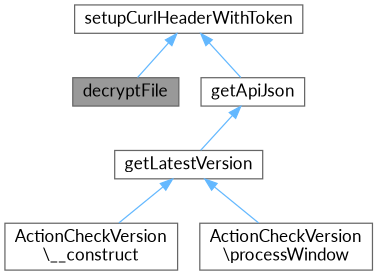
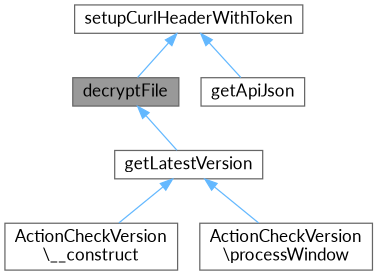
edge "getLatestVersion" -> "getApiJson": now "getLatestVersion" -> "decryptFile"
